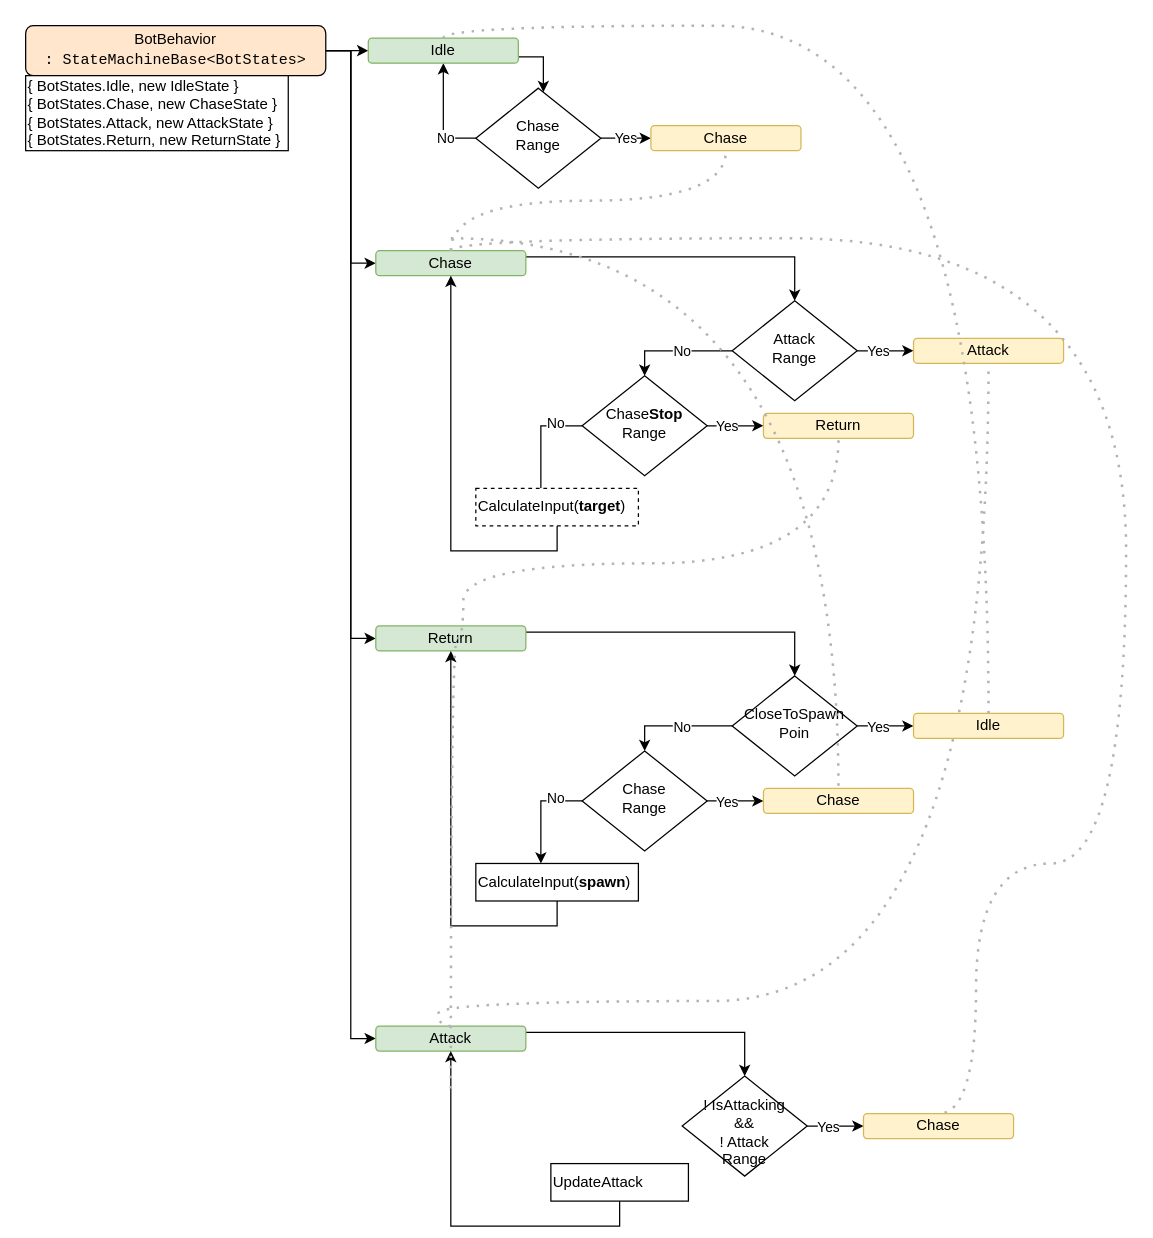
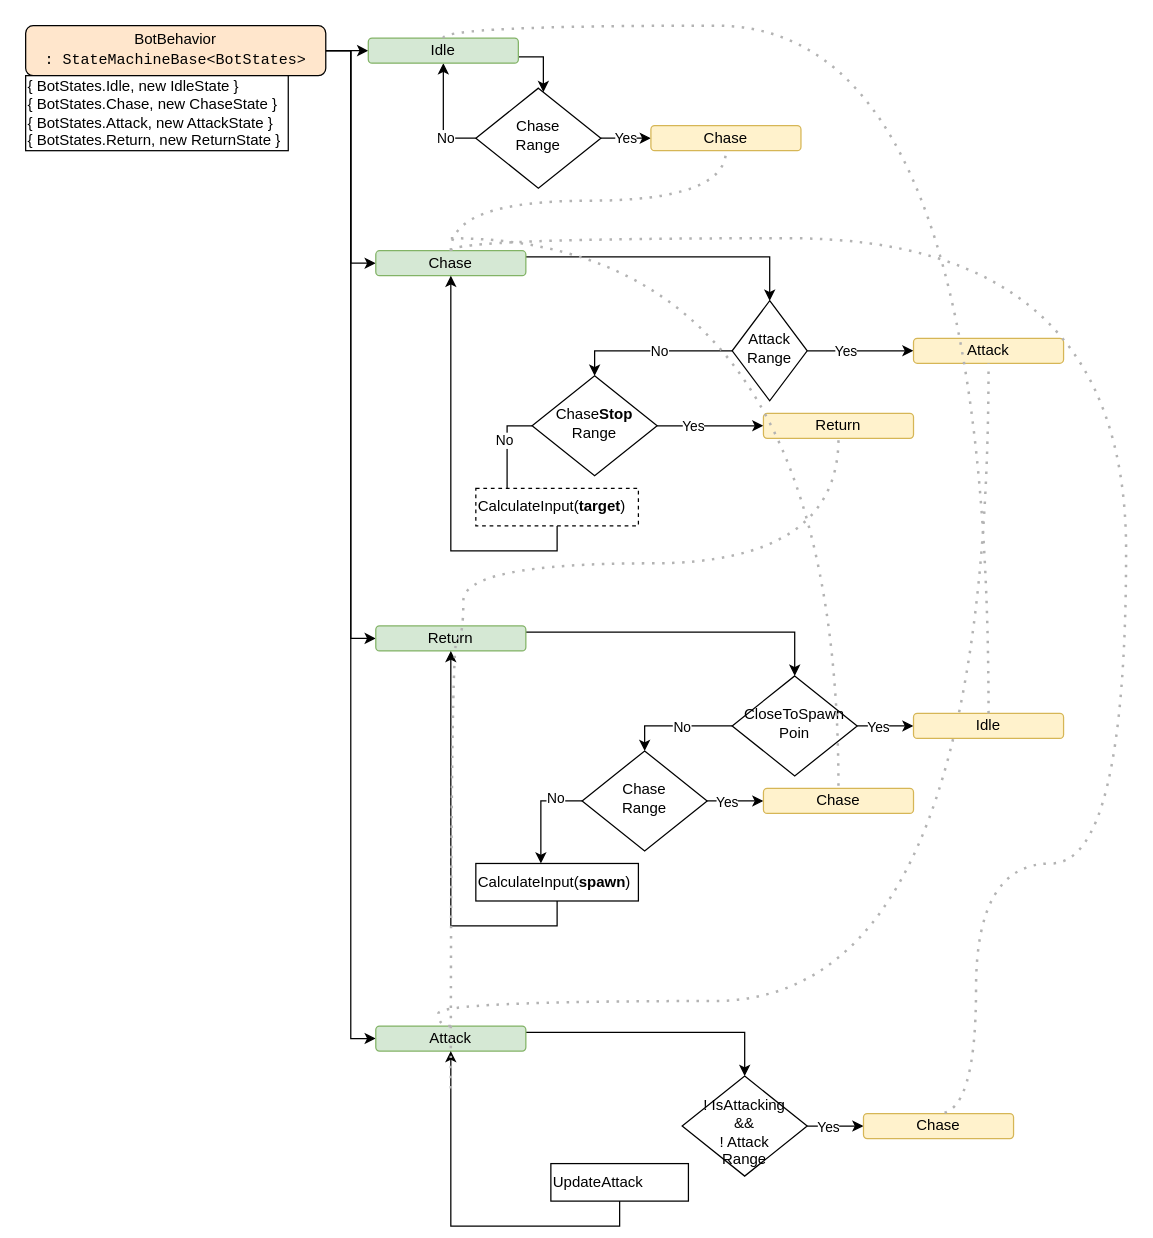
node "Attack Range": size 125x100 -> 75x100
node "ChaseStop Range": moved (644, 426) -> (594, 426)
